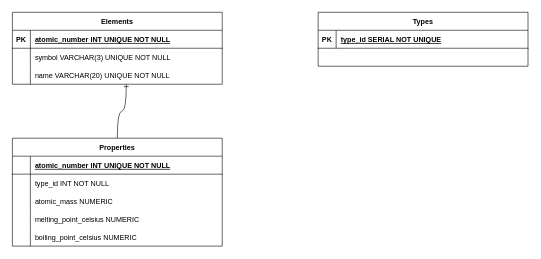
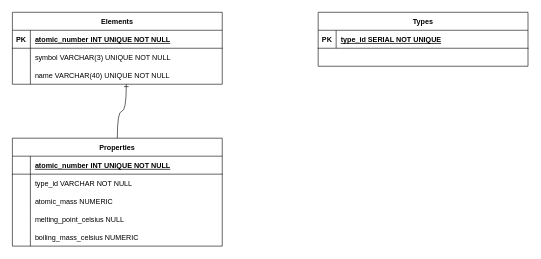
node "name VARCHAR(20) UNIQUE NOT NULL": label "name VARCHAR(20) UNIQUE NOT NULL" -> "name VARCHAR(40) UNIQUE NOT NULL"
node "type_id INT NOT NULL": label "type_id INT NOT NULL" -> "type_id VARCHAR NOT NULL"
node "melting_point_celsius NUMERIC": label "melting_point_celsius NUMERIC" -> "melting_point_celsius NULL"
node "boiling_point_celsius NUMERIC": label "boiling_point_celsius NUMERIC" -> "boiling_mass_celsius NUMERIC"
